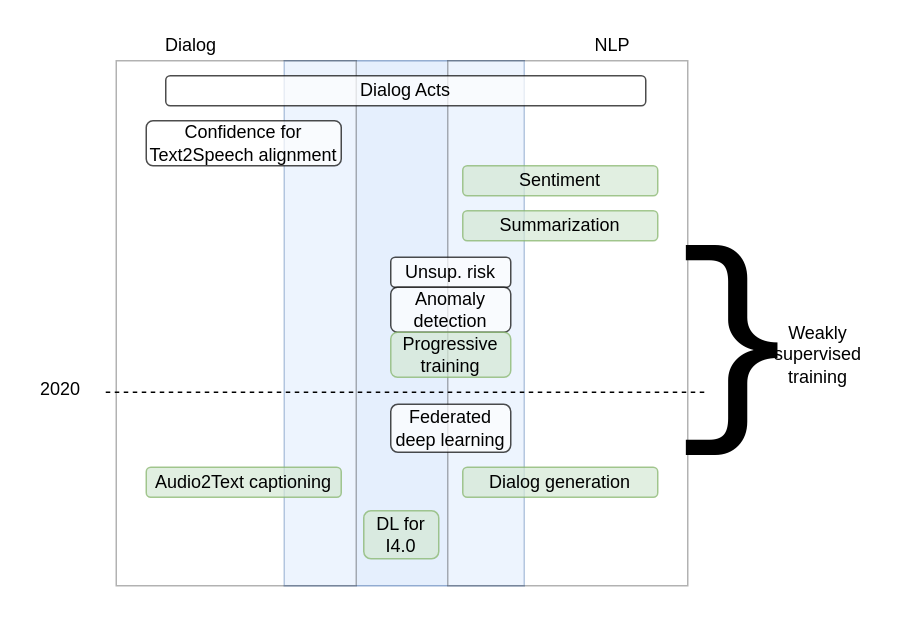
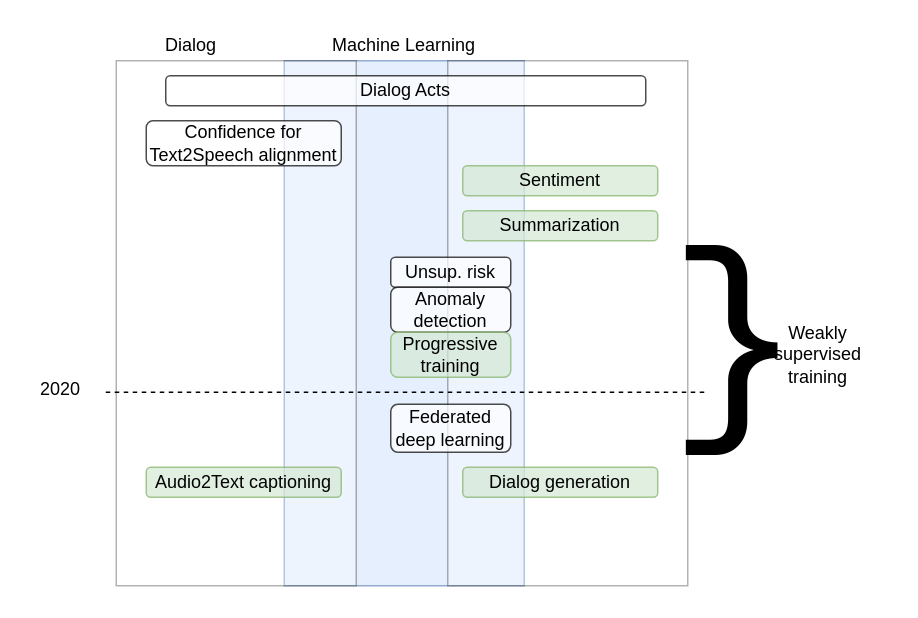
node "Machine Learning": added
node "NLP": removed
node "DL for I4.0": removed
